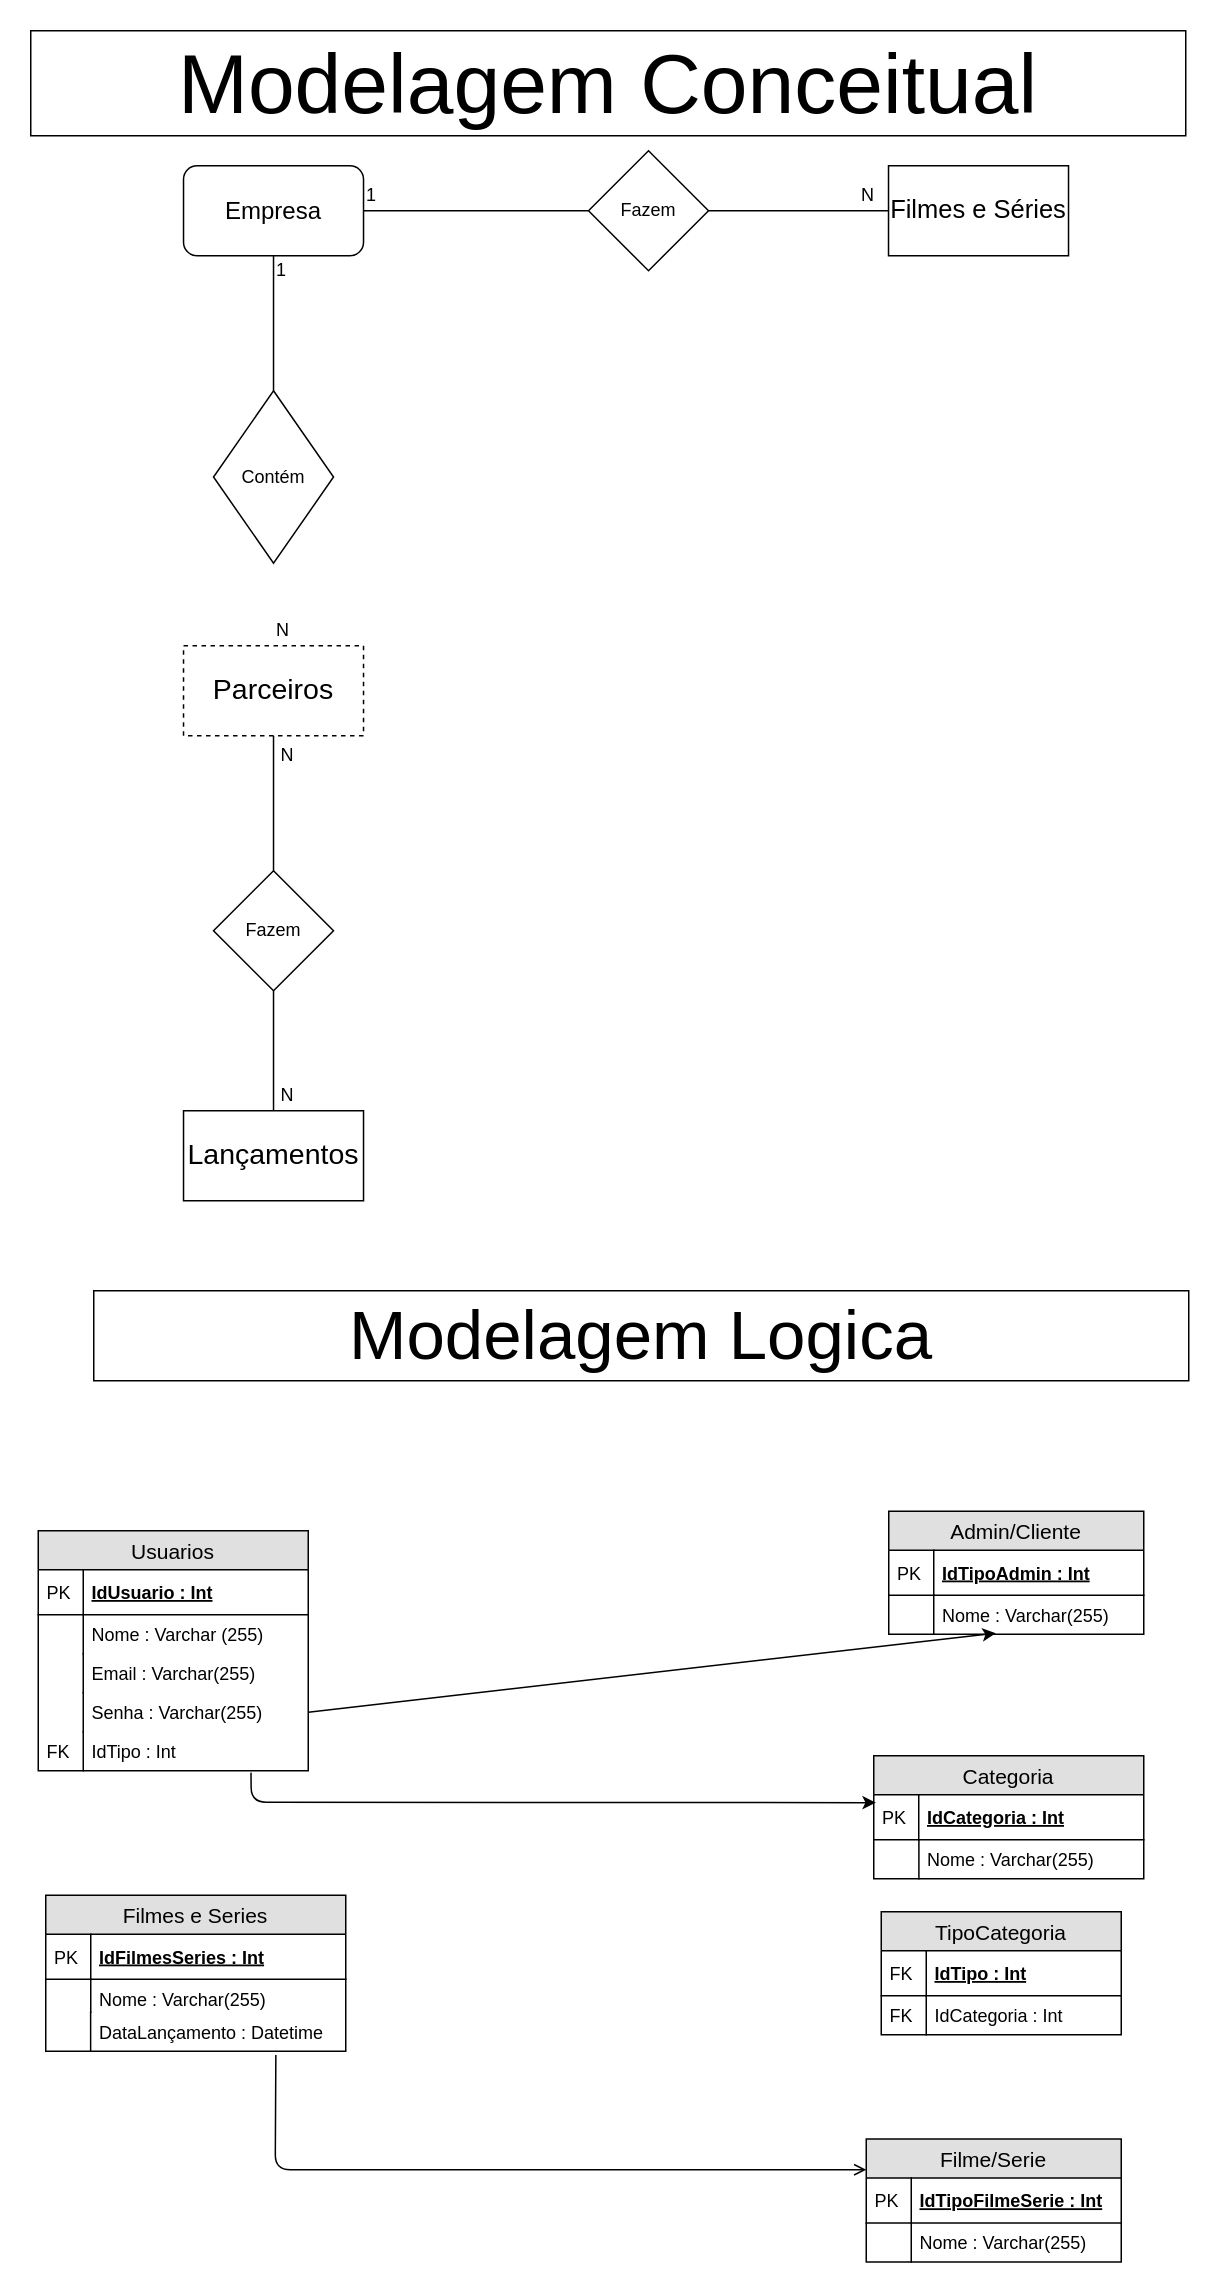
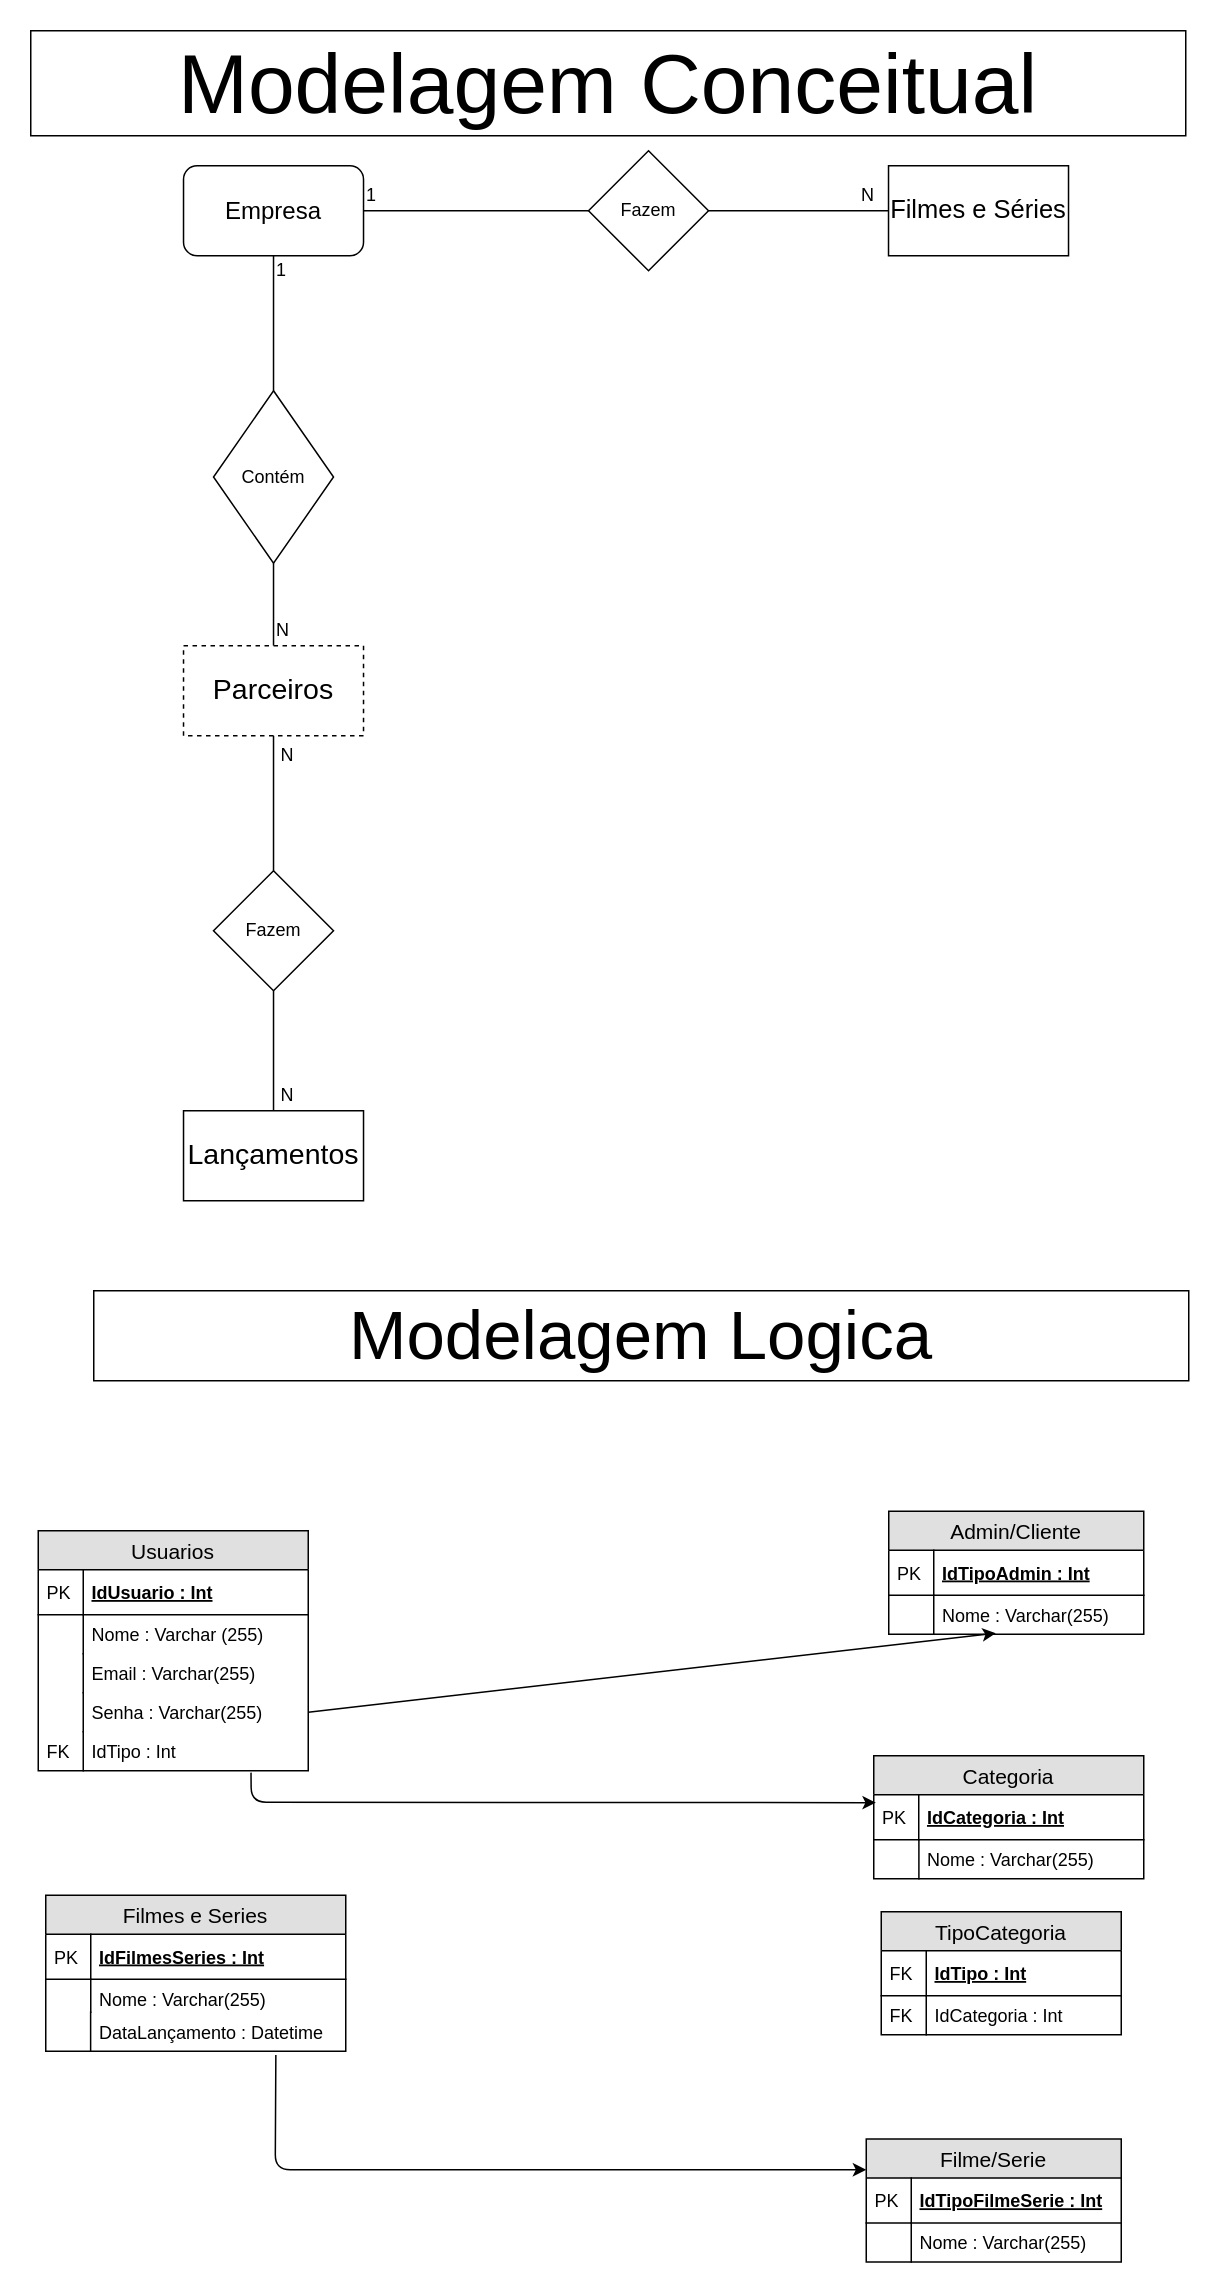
edge "Contém" -- "Parceiros": added
edge "DataLançamento : Datetime" -> "Filme/Serie": arrowhead open -> classic
